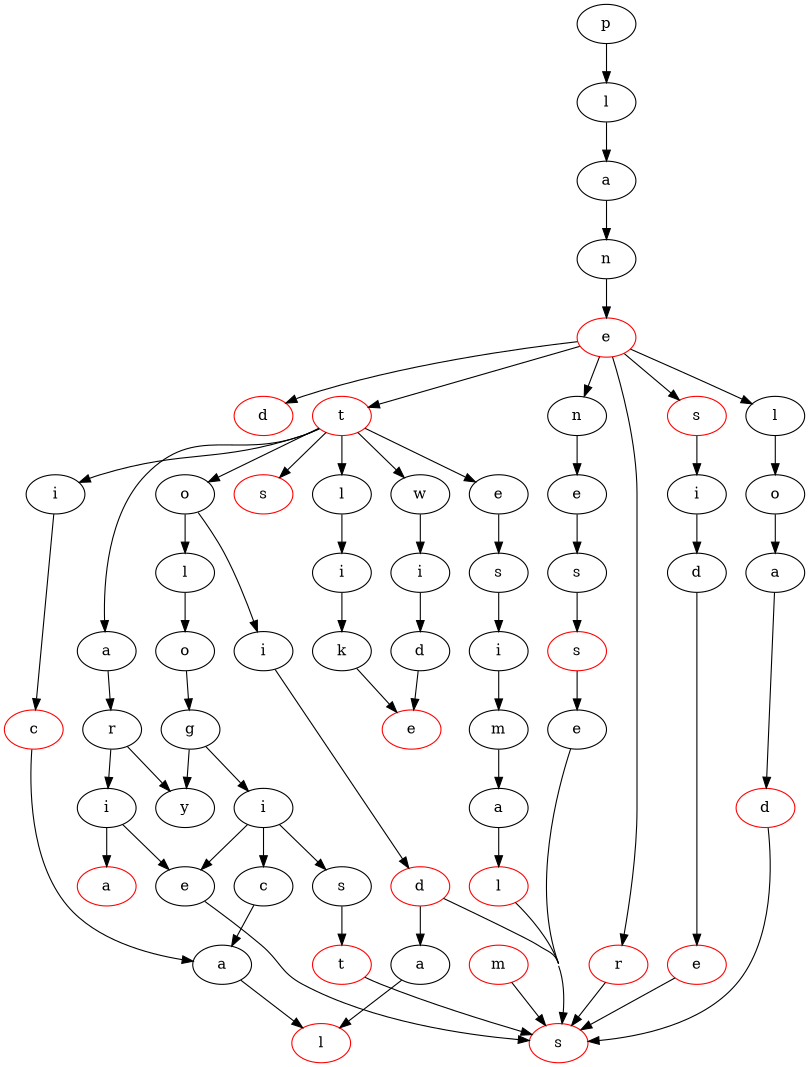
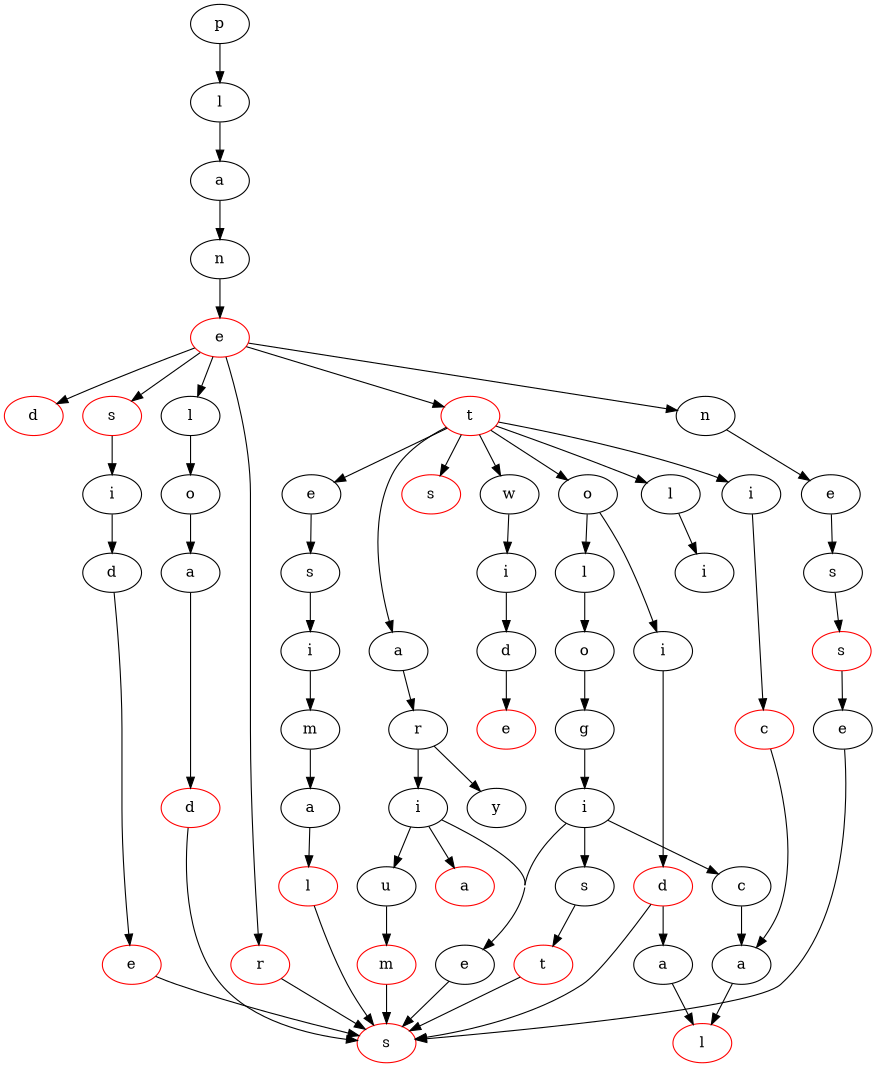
node "k": removed
edge "g" -> "y": removed
node "u": added
